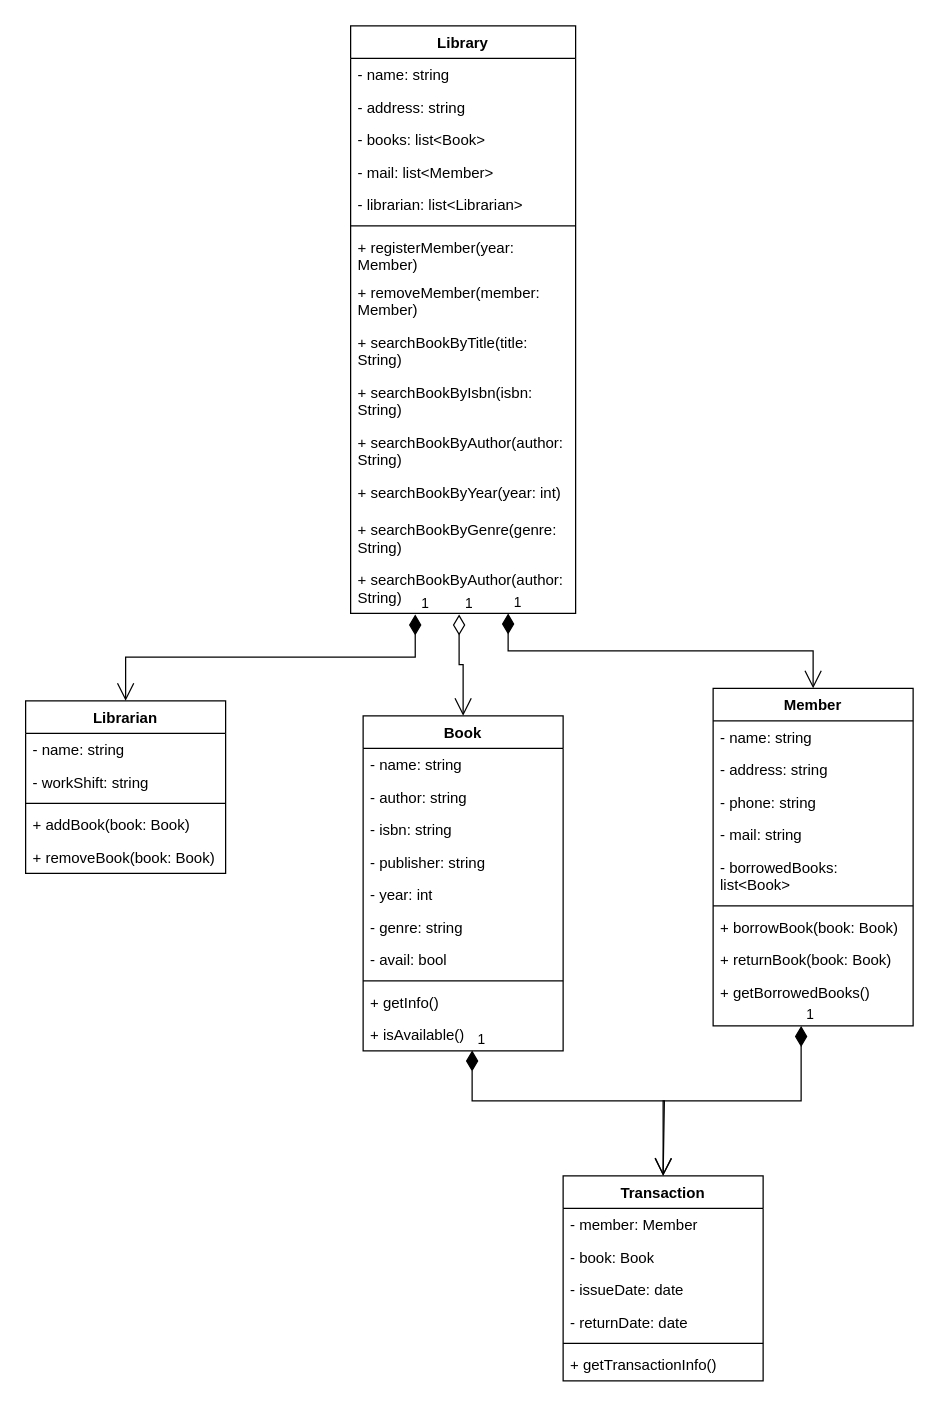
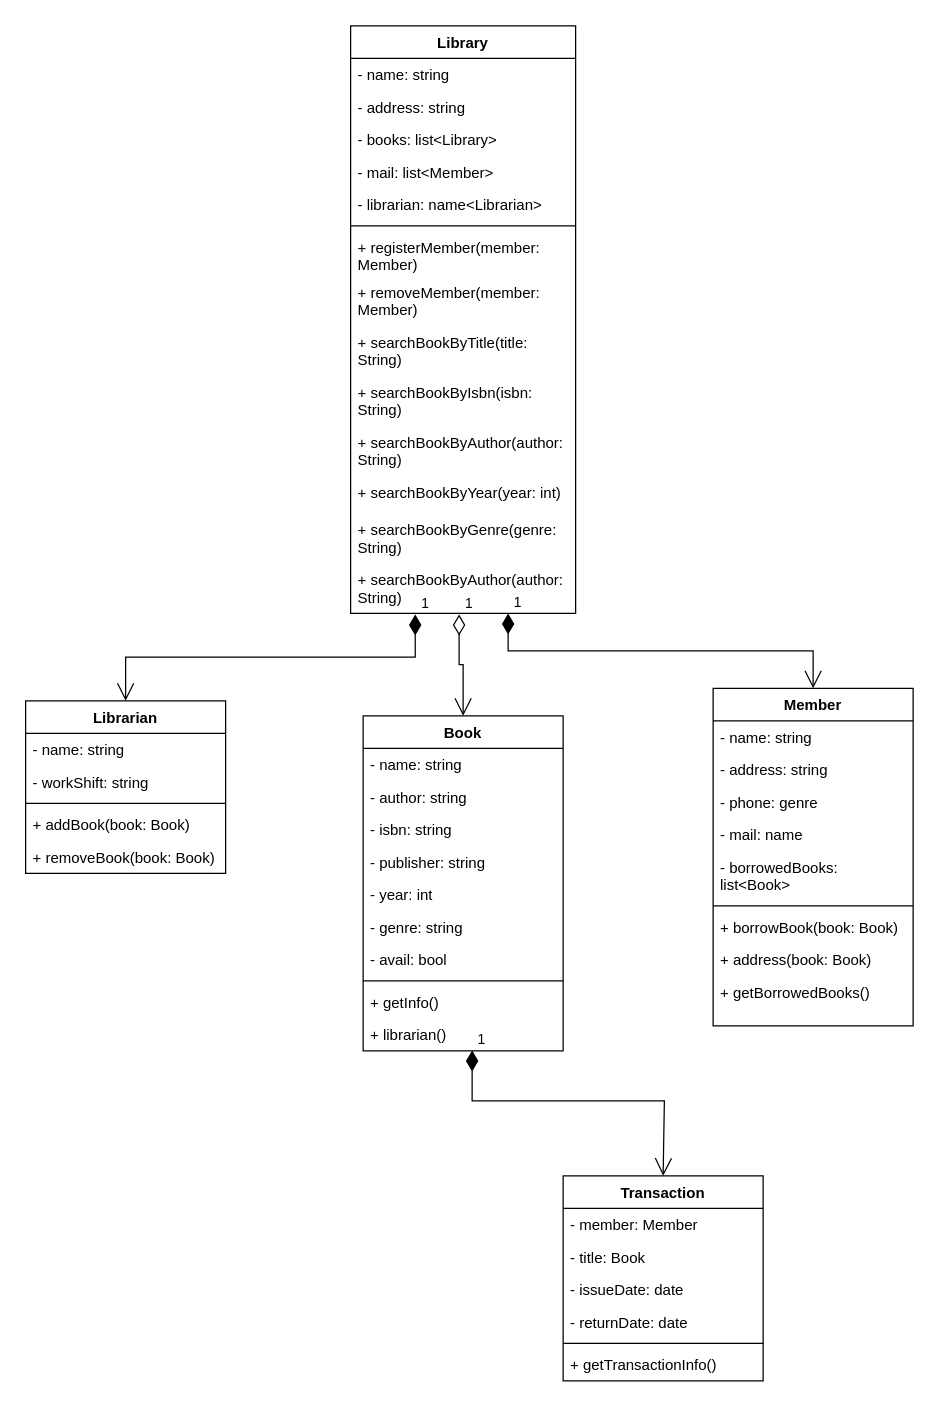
node "- books: list<Book>": label "- books: list<Book>" -> "- books: list<Library>"
node "- librarian: list<Librarian>": label "- librarian: list<Librarian>" -> "- librarian: name<Librarian>"
node "+ registerMember(year: Member)": label "+ registerMember(year: Member)" -> "+ registerMember(member: Member)"
node "- phone: string": label "- phone: string" -> "- phone: genre"
node "- mail: string": label "- mail: string" -> "- mail: name"
node "+ returnBook(book: Book)": label "+ returnBook(book: Book)" -> "+ address(book: Book)"
node "+ isAvailable()": label "+ isAvailable()" -> "+ librarian()"
edge "+ getBorrowedBooks()" -- "Transaction": removed, label "1"
node "- book: Book": label "- book: Book" -> "- title: Book"
